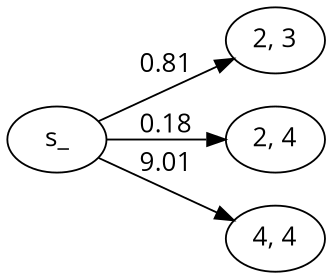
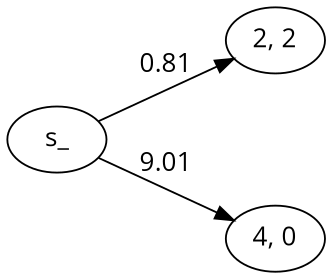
node "2, 3": label "2, 3" -> "2, 2"
node "2, 4": removed
node "4, 4": label "4, 4" -> "4, 0"
